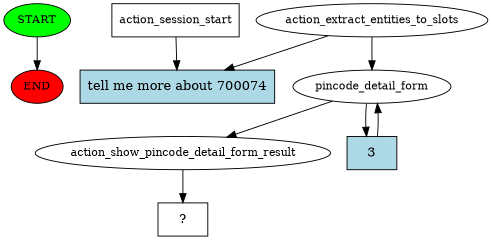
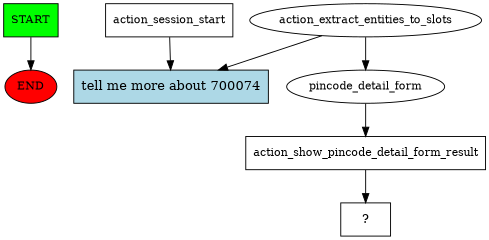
node "START": shape ellipse -> box
node "action_show_pincode_detail_form_result": shape ellipse -> box
node "3": removed
